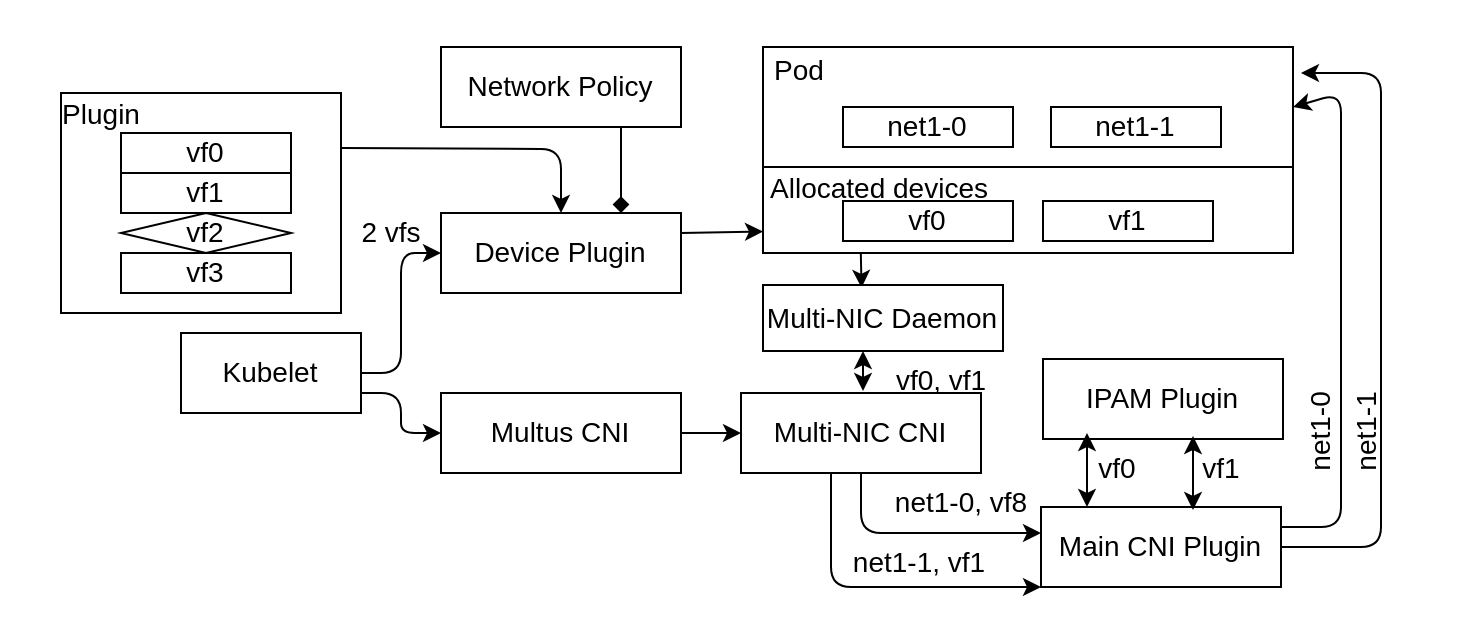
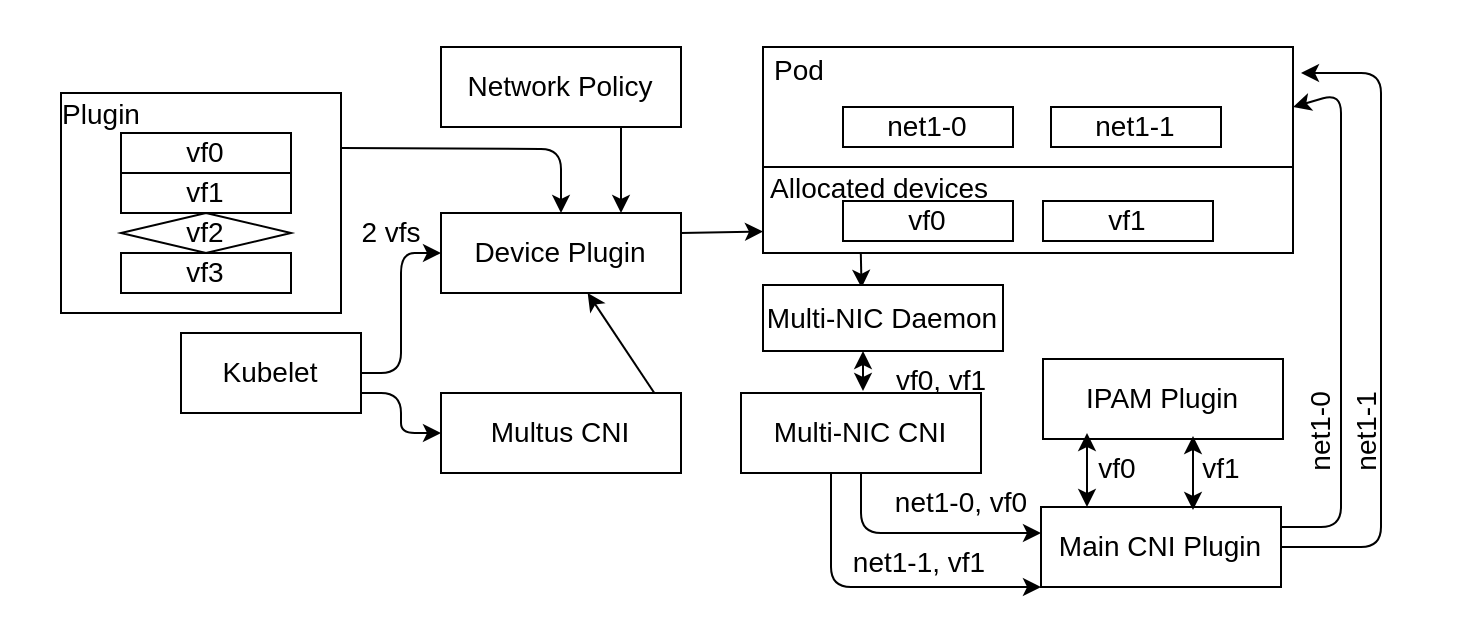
edge "Network Policy" -> "Device Plugin": arrowhead diamond -> classic
edge "Multus CNI" -> "Multi-NIC CNI": now "Multus CNI" -> "Device Plugin"
node "net1-0, vf8": label "net1-0, vf8" -> "net1-0, vf0"
